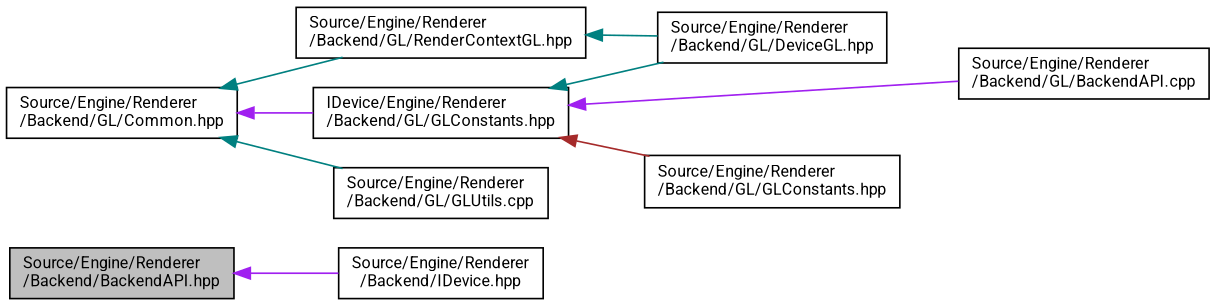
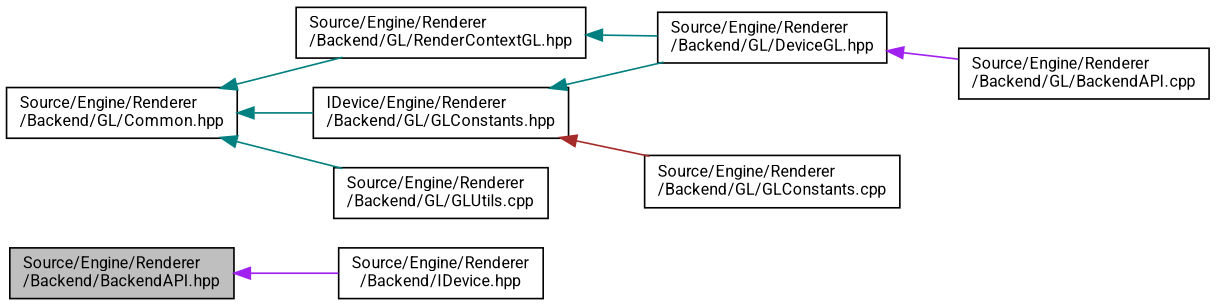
edge "Source/Engine/Renderer /Backend/GL/BackendAPI.cpp" -> "IDevice/Engine/Renderer /Backend/GL/GLConstants.hpp": now "Source/Engine/Renderer /Backend/GL/BackendAPI.cpp" -> "Source/Engine/Renderer /Backend/GL/DeviceGL.hpp"
edge "IDevice/Engine/Renderer /Backend/GL/GLConstants.hpp" -> "Source/Engine/Renderer /Backend/GL/Common.hpp": color purple -> teal
node "Source/Engine/Renderer /Backend/GL/GLConstants.hpp": label "Source/Engine/Renderer /Backend/GL/GLConstants.hpp" -> "Source/Engine/Renderer /Backend/GL/GLConstants.cpp"
